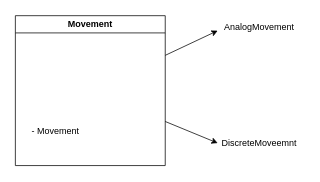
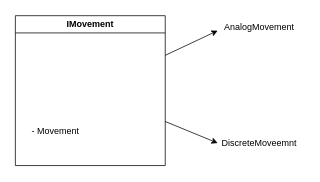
node "Movement": label "Movement" -> "IMovement"
